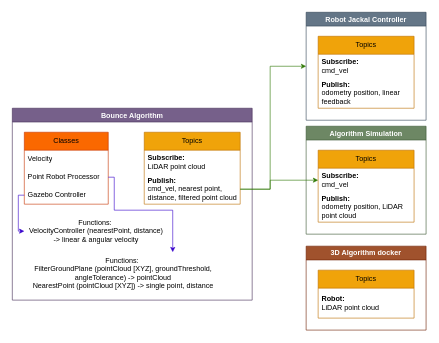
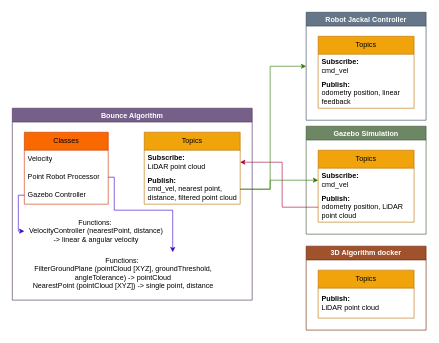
node "Algorithm Simulation": label "Algorithm Simulation" -> "Gazebo Simulation"
edge "Publish: odometry position, LiDAR point cloud" -> "Subscribe: LiDAR point cloud": added
node "Robot: LiDAR point cloud": label "Robot: LiDAR point cloud" -> "Publish: LiDAR point cloud"
